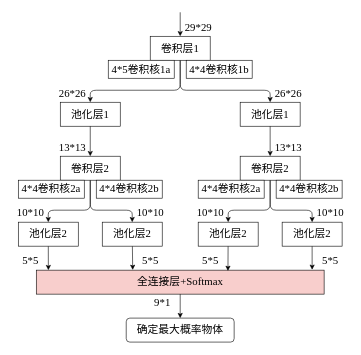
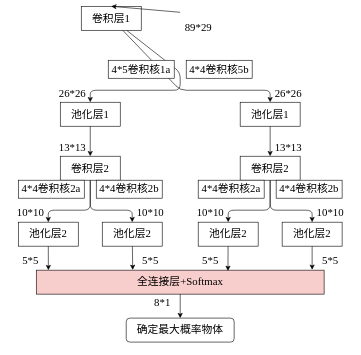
node "29*29": label "29*29" -> "89*29"
node "卷积层1": moved (180, 48) -> (111, 18)
node "4*4卷积核1b": label "4*4卷积核1b" -> "4*4卷积核5b"
node "9*1": label "9*1" -> "8*1"
